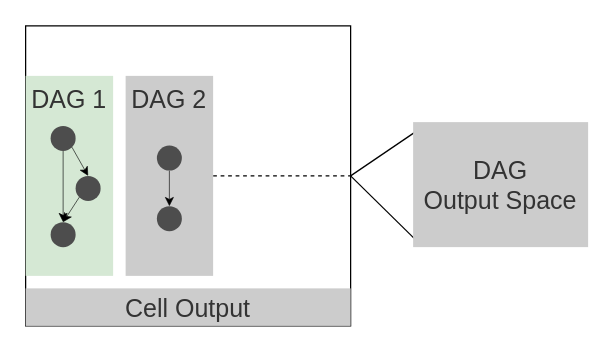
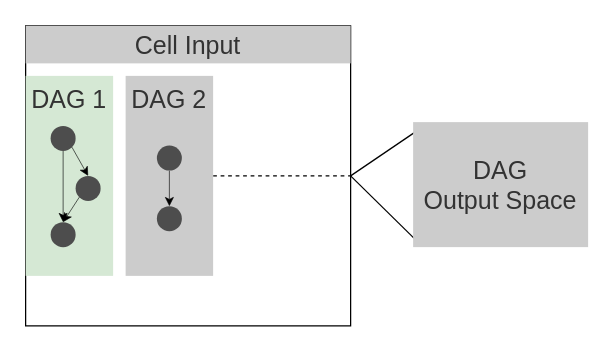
node "Cell Input": added
node "Cell Output": removed
